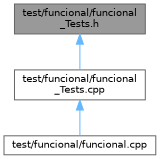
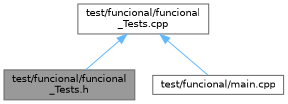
edge "test/funcional/funcional _Tests.cpp" -> "test/funcional/funcional _Tests.h": reversed
node "test/funcional/funcional.cpp": label "test/funcional/funcional.cpp" -> "test/funcional/main.cpp"
